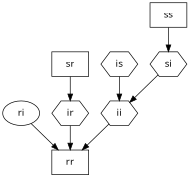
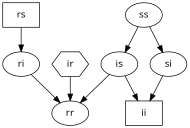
node "rs": added
node "ss": shape box -> ellipse
edge "ss" -> "is": added
node "sr": removed
node "is": shape hexagon -> ellipse
node "si": shape hexagon -> ellipse
node "ii": shape hexagon -> box
edge "ii" -> "rr": now "is" -> "rr"
node "rr": shape box -> ellipse
